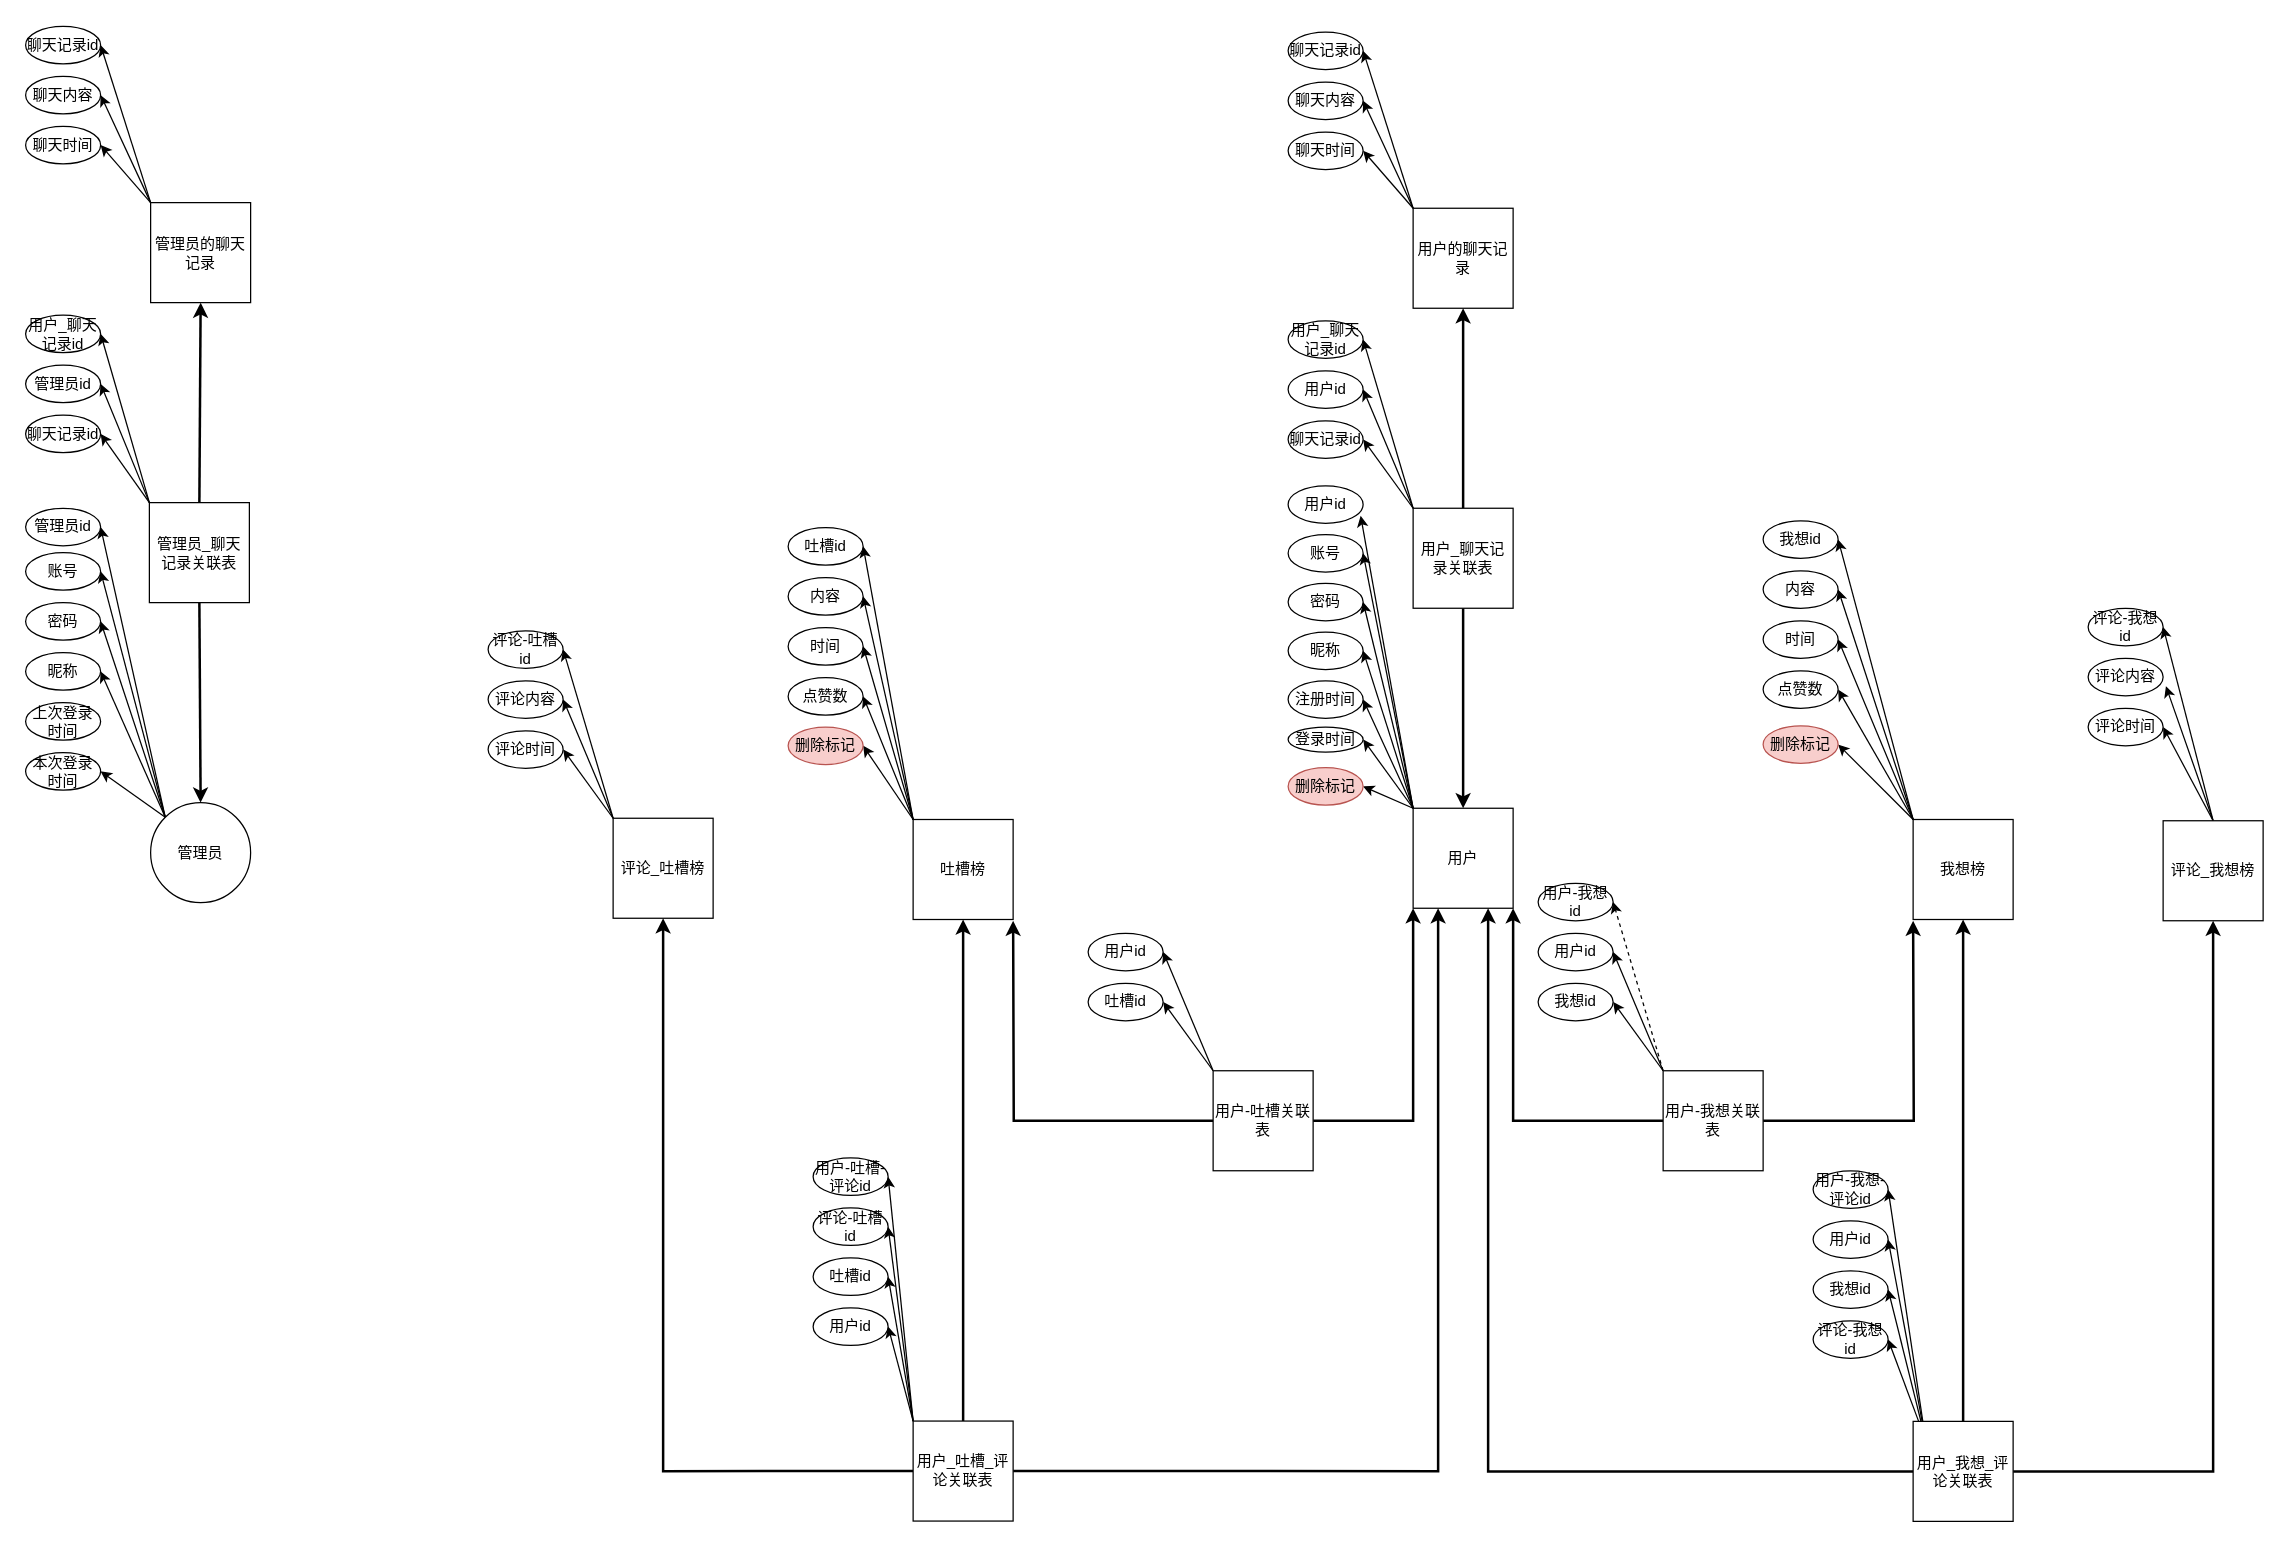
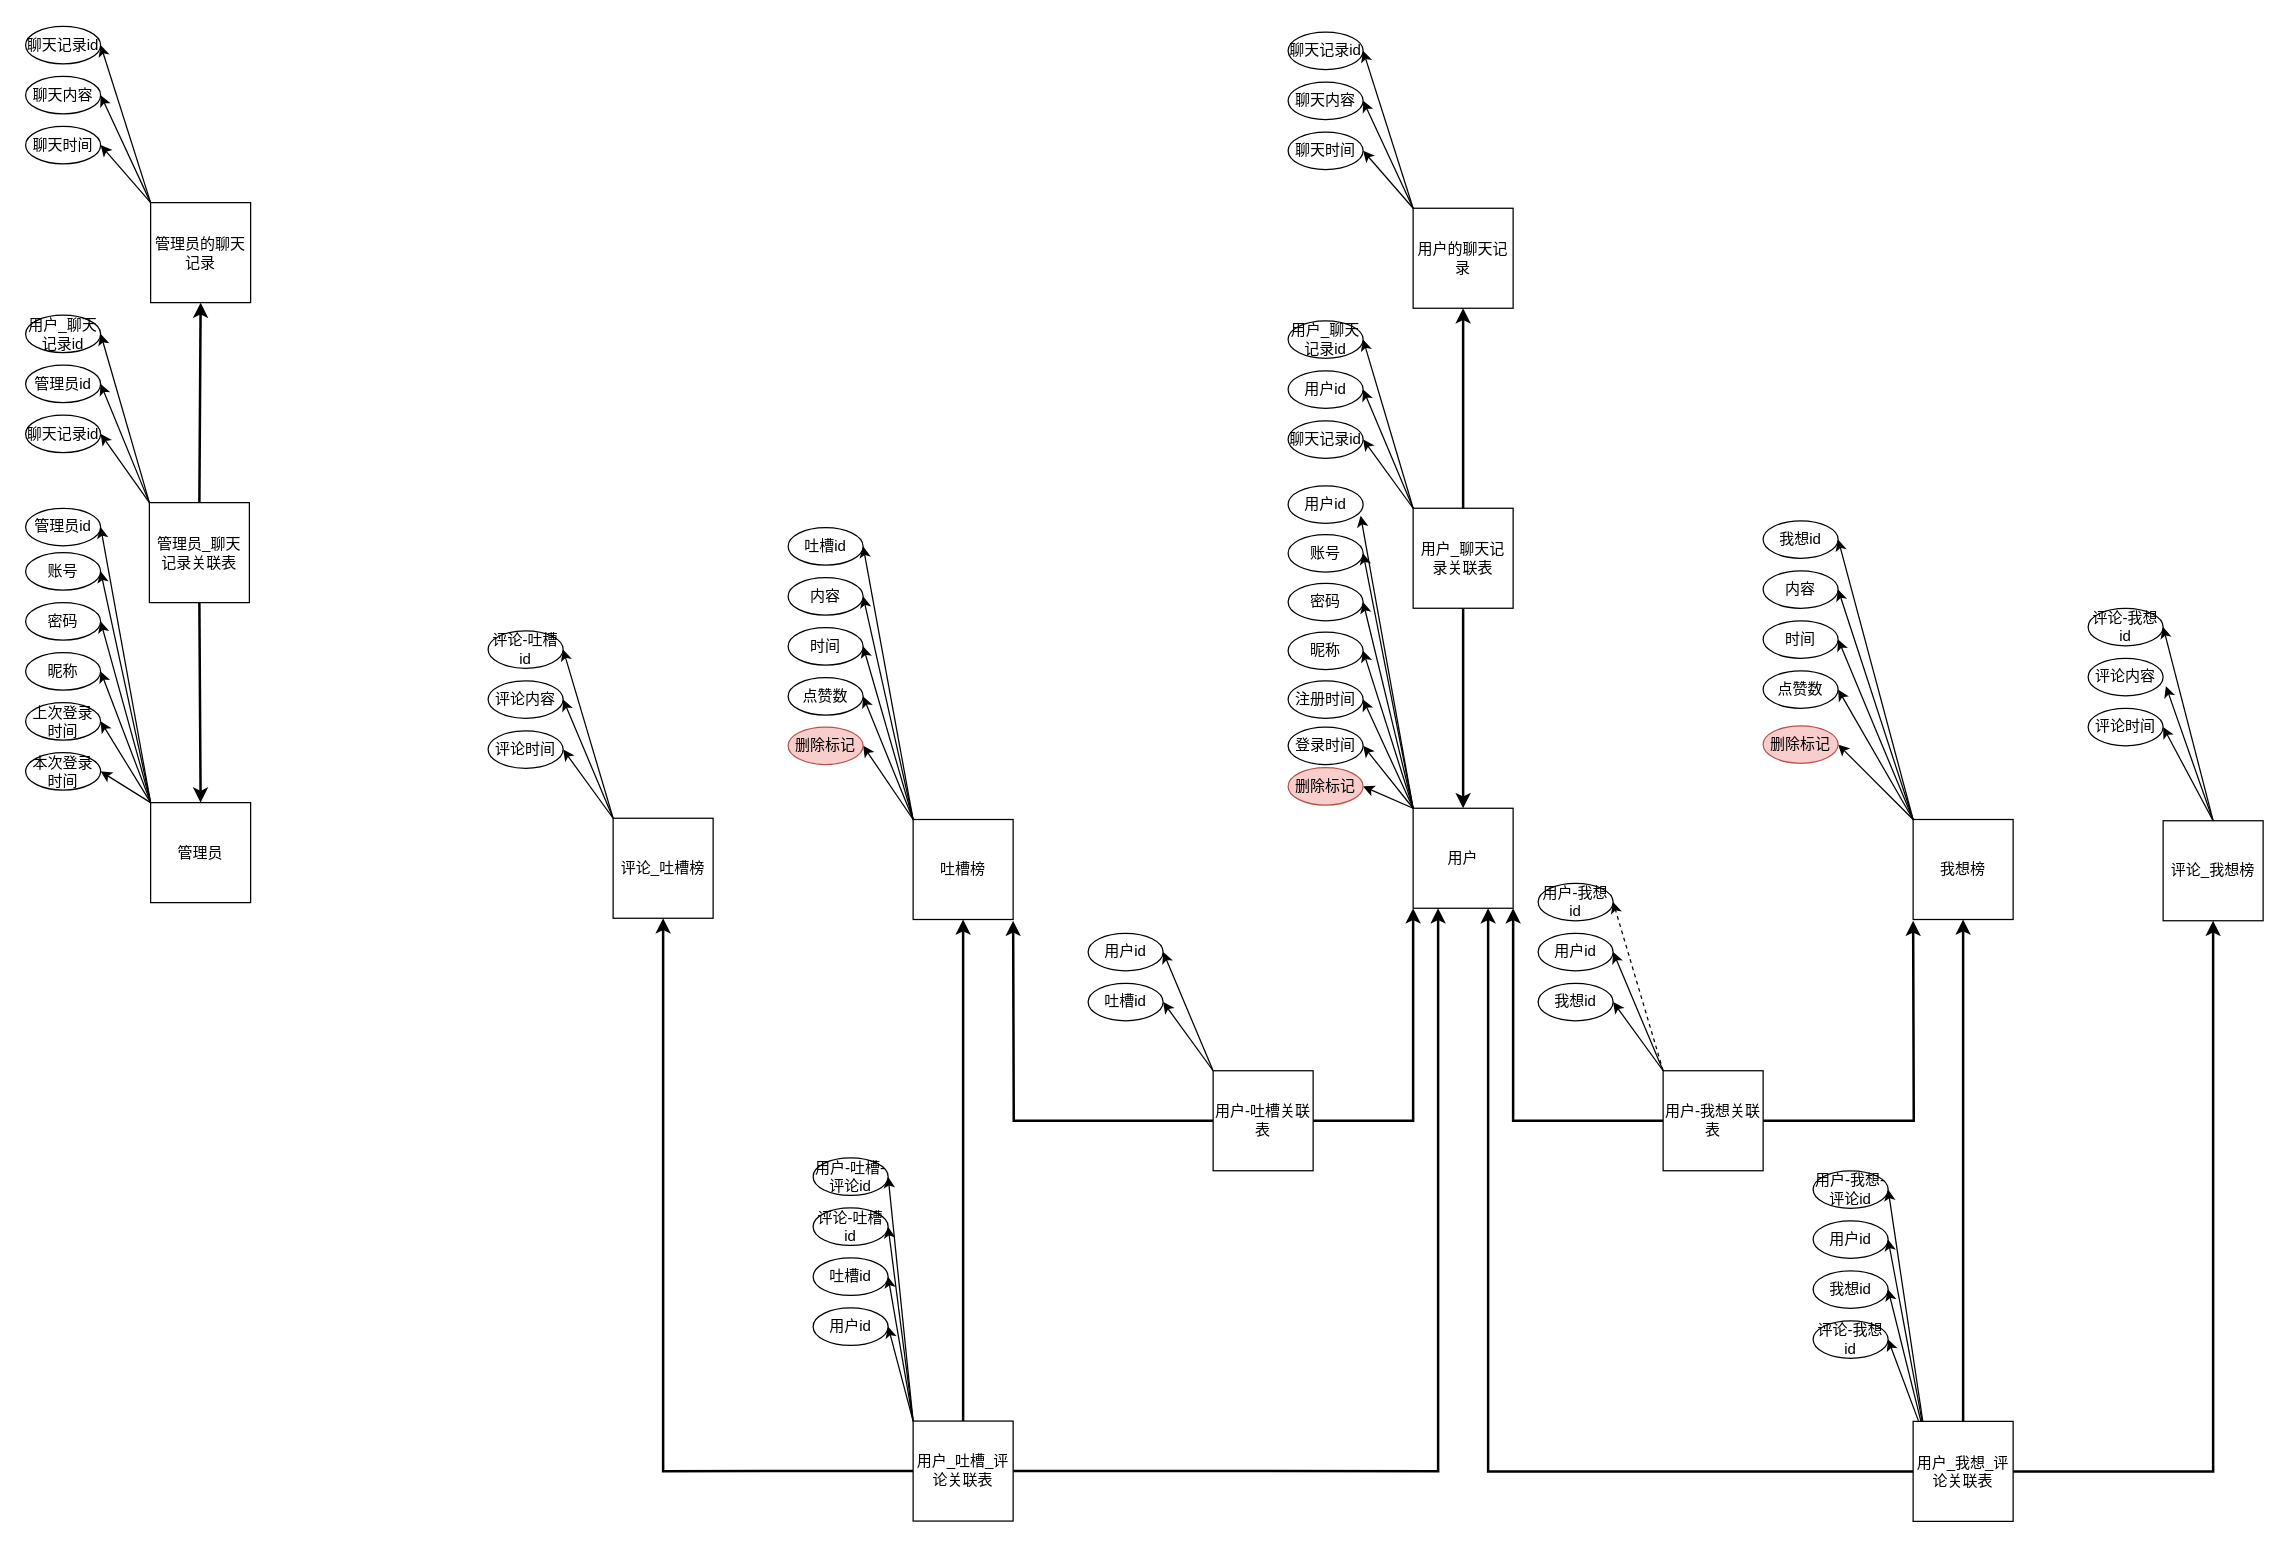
node "登录时间": size 75x25 -> 75x38
edge "管理员" -> "上次登录时间": added
node "管理员": shape ellipse -> rectangle
